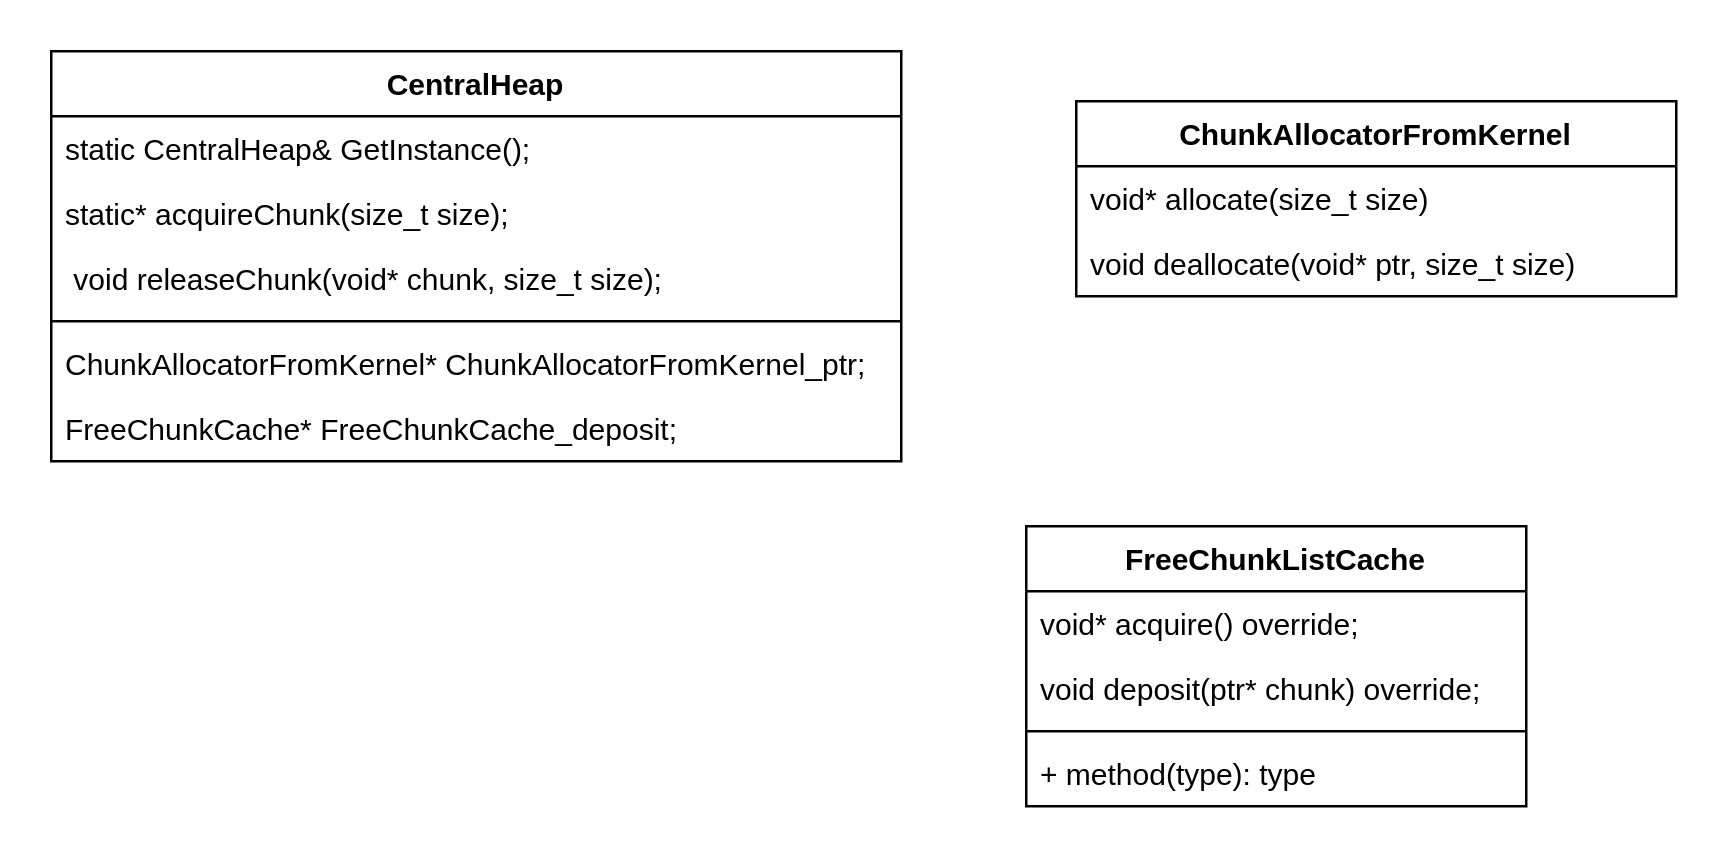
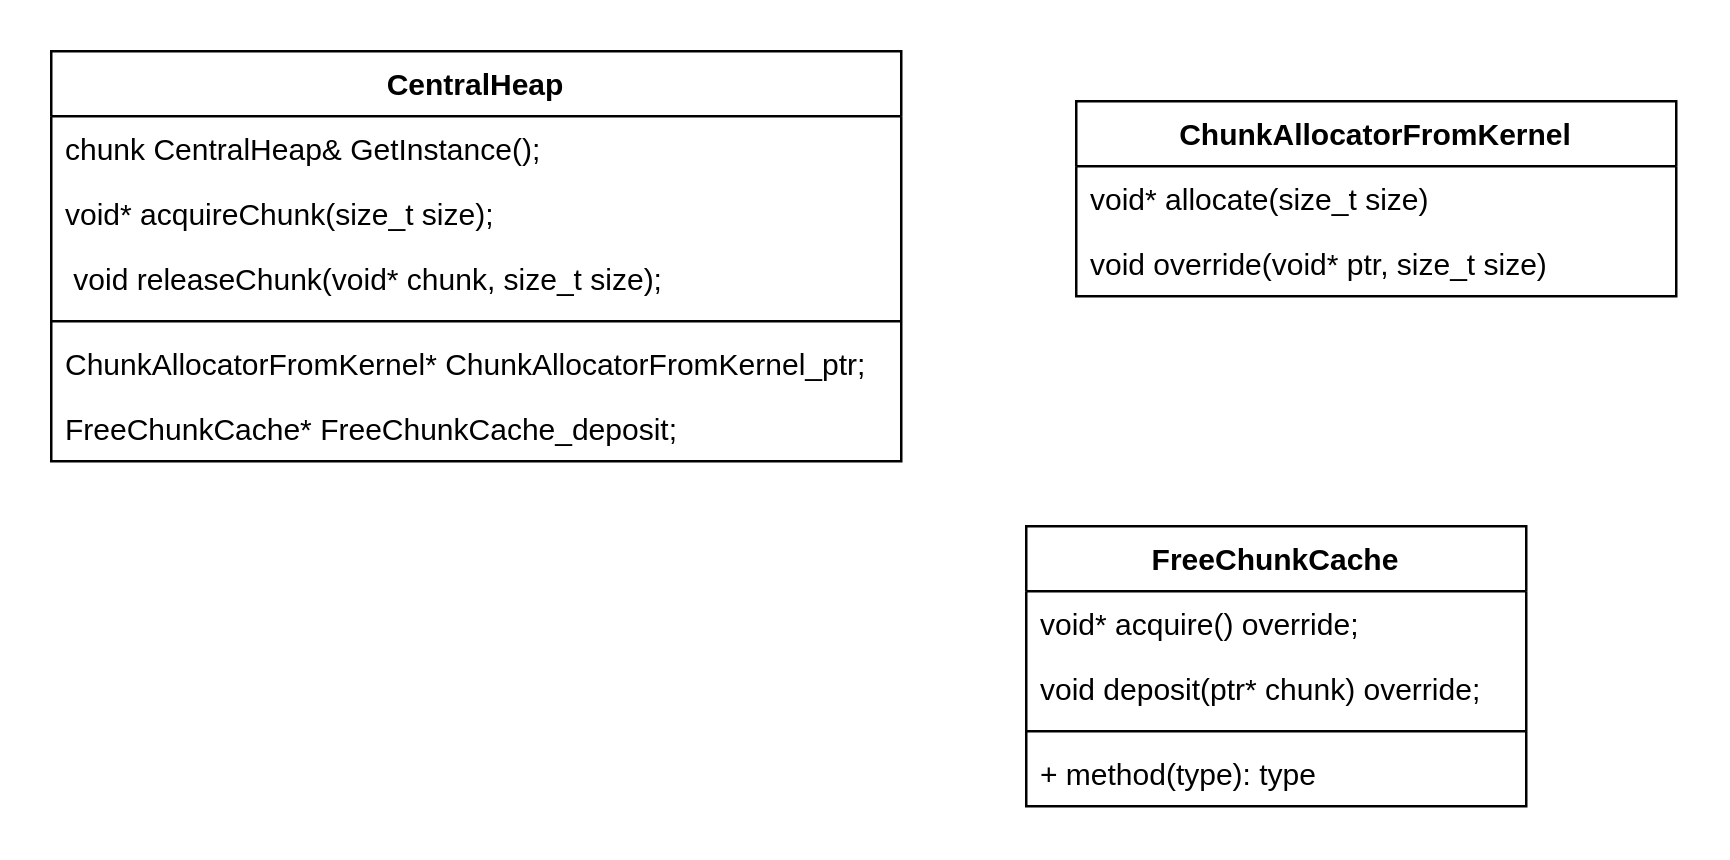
node "static CentralHeap& GetInstance();": label "static CentralHeap& GetInstance();" -> "chunk CentralHeap& GetInstance();"
node "static* acquireChunk(size_t size);": label "static* acquireChunk(size_t size);" -> "void* acquireChunk(size_t size);"
node "void deallocate(void* ptr, size_t size)": label "void deallocate(void* ptr, size_t size)" -> "void override(void* ptr, size_t size)"
node "FreeChunkListCache": label "FreeChunkListCache" -> "FreeChunkCache"
